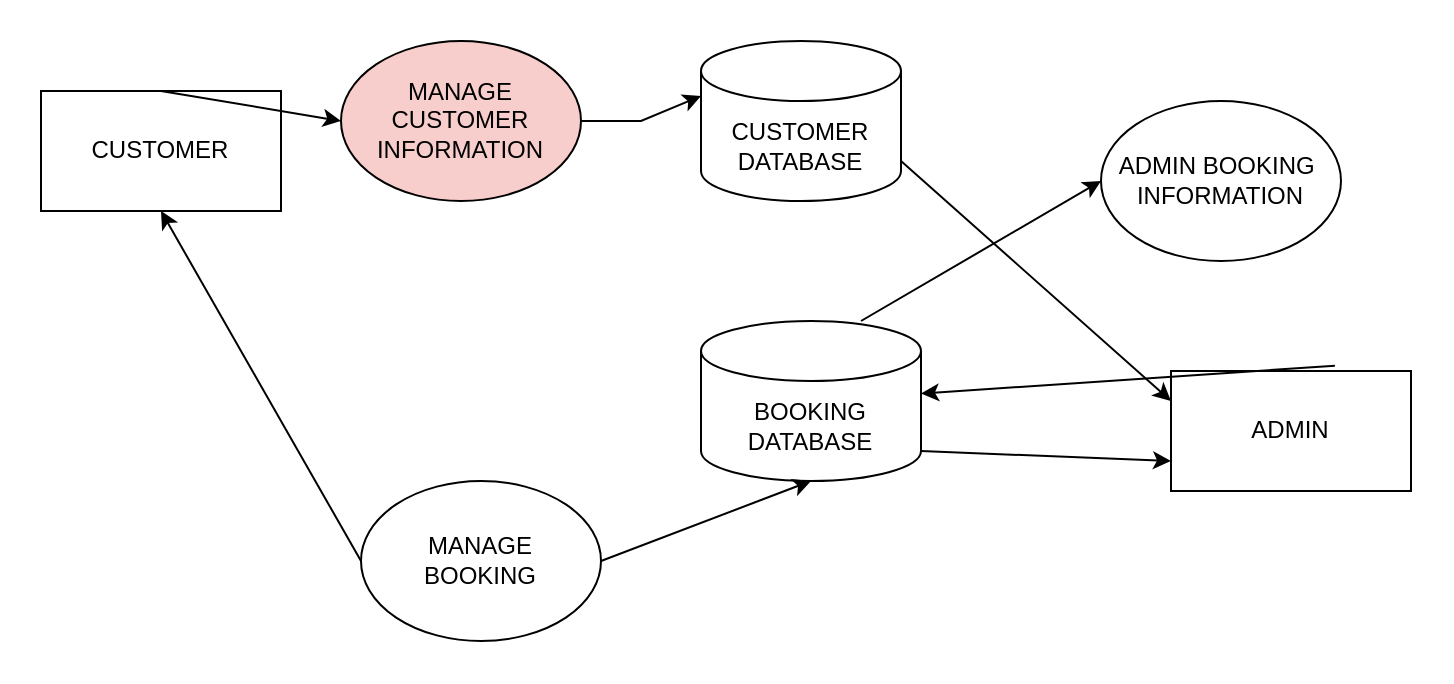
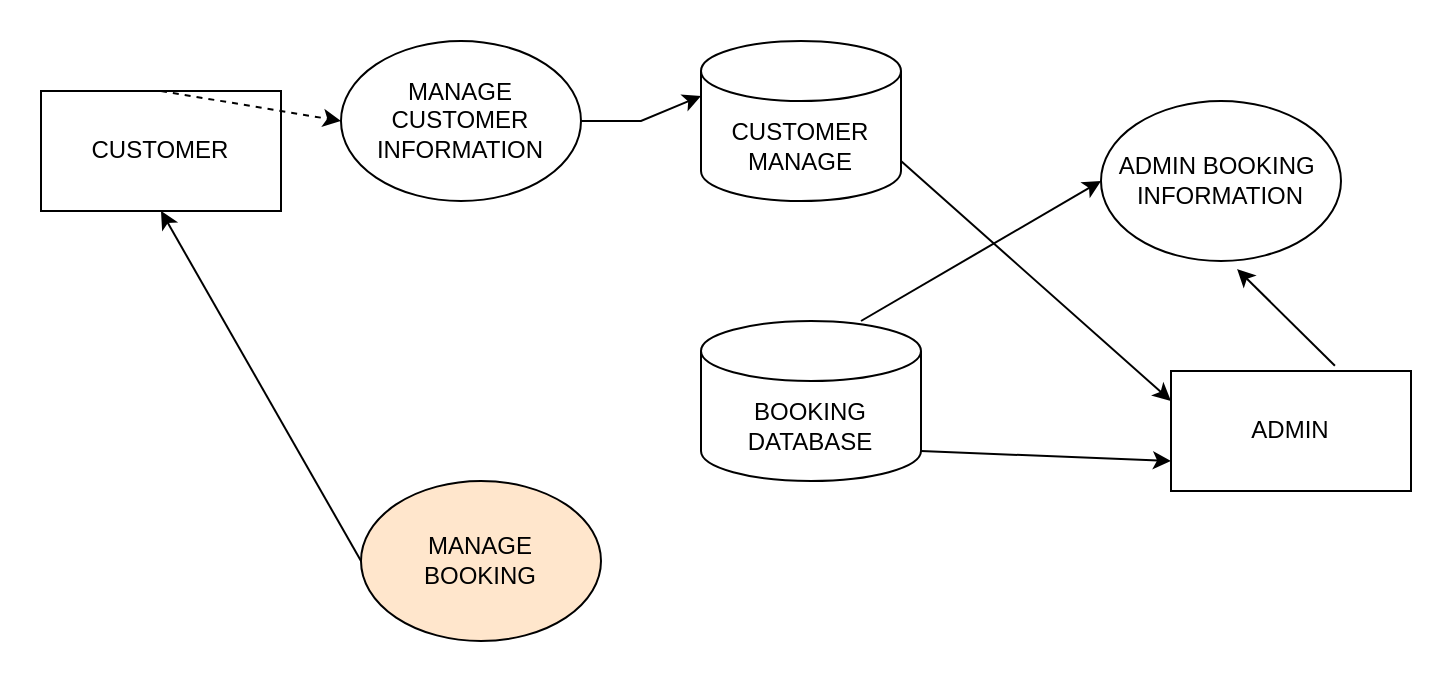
edge "CUSTOMER" -> "MANAGE CUSTOMER INFORMATION": style solid -> dashed
node "MANAGE CUSTOMER INFORMATION": fillcolor #f8cecc -> #ffffff
node "CUSTOMER DATABASE": label "CUSTOMER DATABASE" -> "CUSTOMER MANAGE"
edge "ADMIN" -> "BOOKING DATABASE": now "ADMIN" -> "ADMIN BOOKING INFORMATION"
edge "MANAGE BOOKING" -> "BOOKING DATABASE": removed
node "MANAGE BOOKING": fillcolor #ffffff -> #ffe6cc
